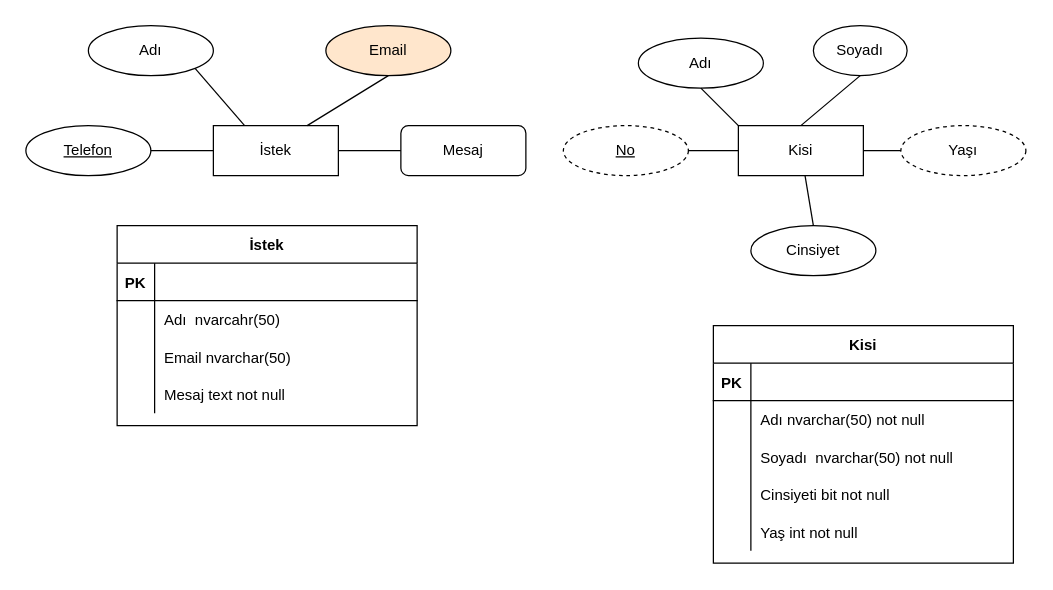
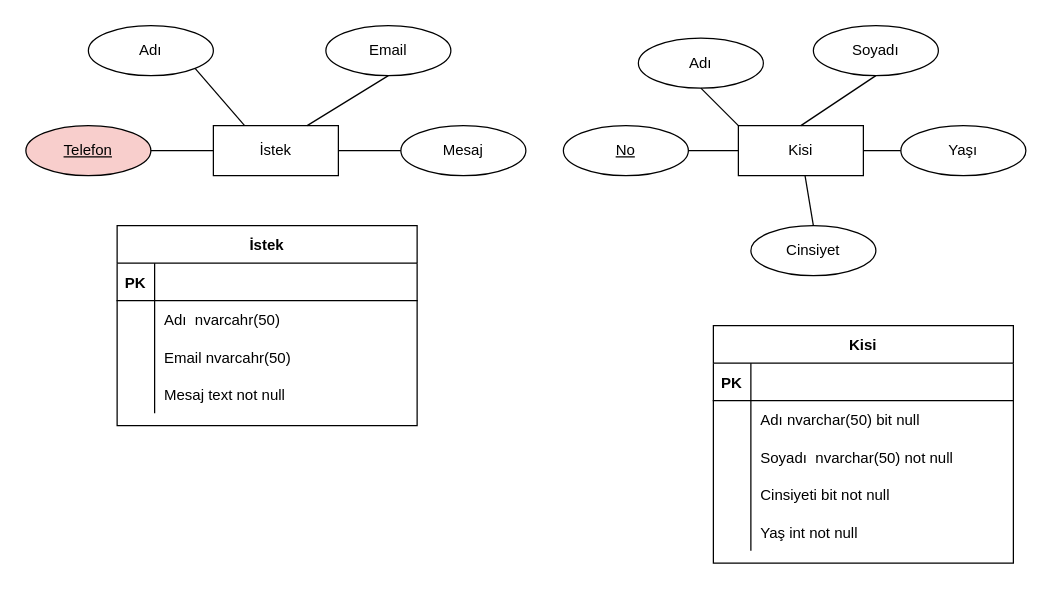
node "Email": fillcolor #ffe6cc -> #ffffff
node "Soyadı": size 94x50 -> 125x50
node "Telefon": fillcolor #ffffff -> #f8cecc
node "Mesaj": shape rounded rectangle -> ellipse
node "No": style dashed -> solid
node "Yaşı": style dashed -> solid
node "Email nvarchar(50)": label "Email nvarchar(50)" -> "Email nvarcahr(50)"
node "Adı nvarchar(50) not null": label "Adı nvarchar(50) not null" -> "Adı nvarchar(50) bit null"
